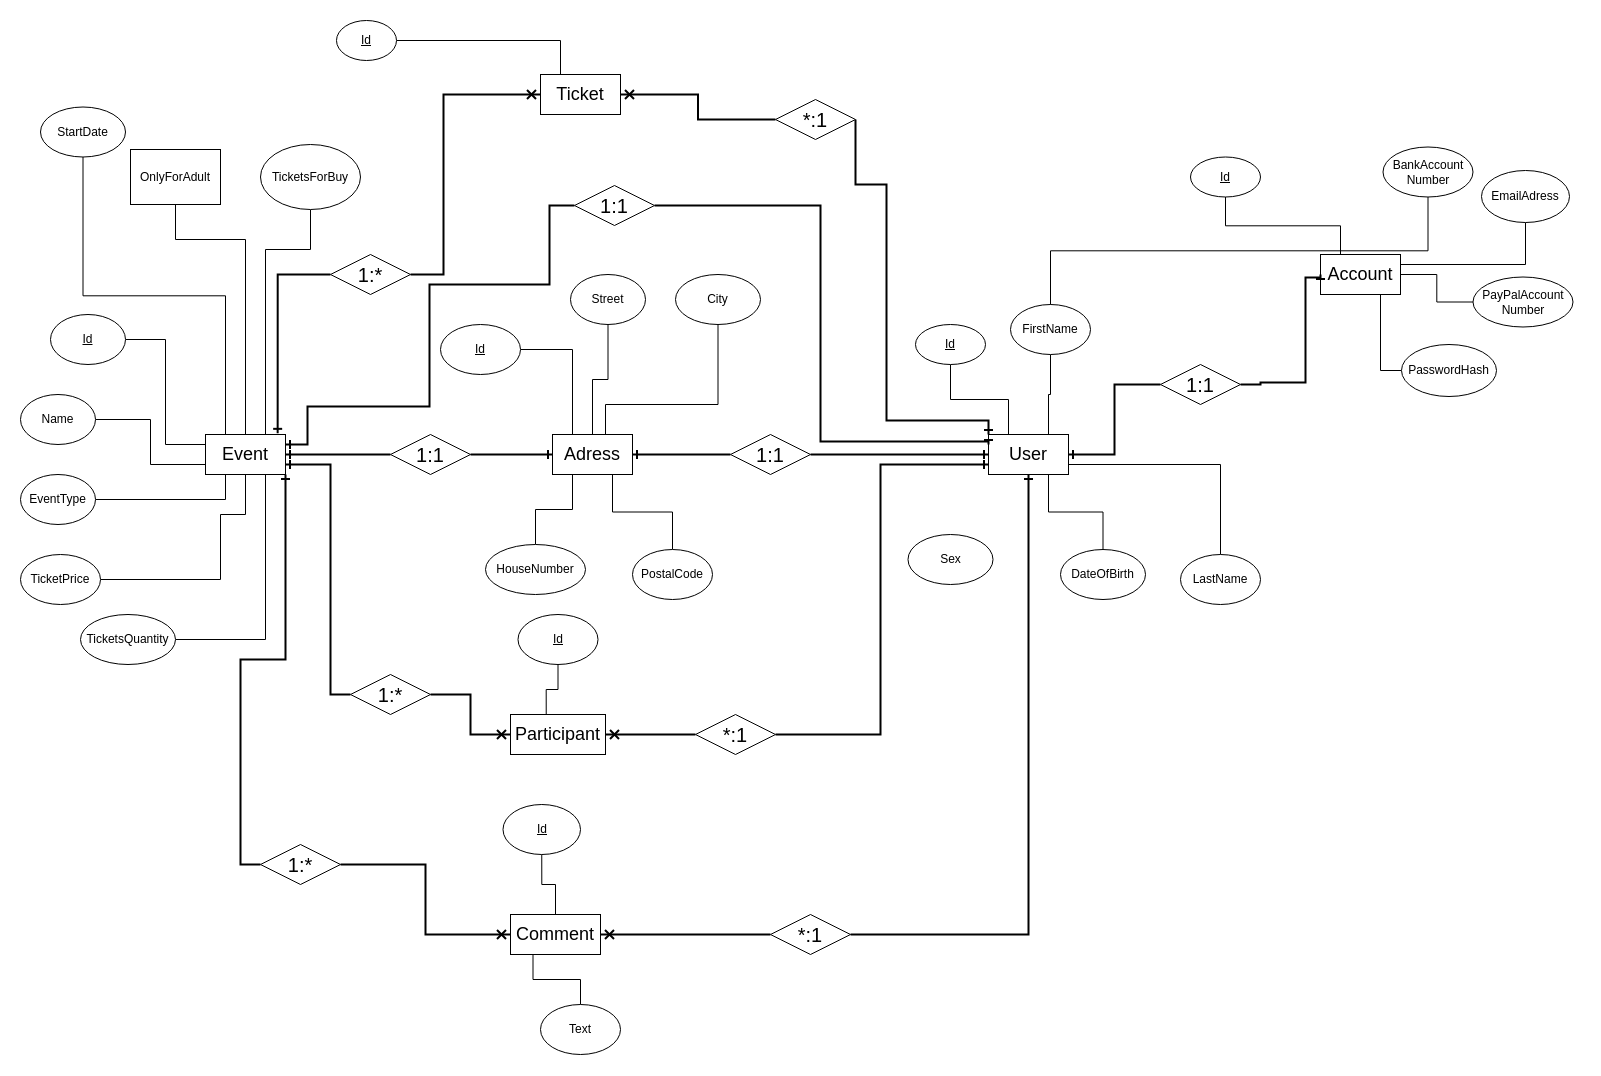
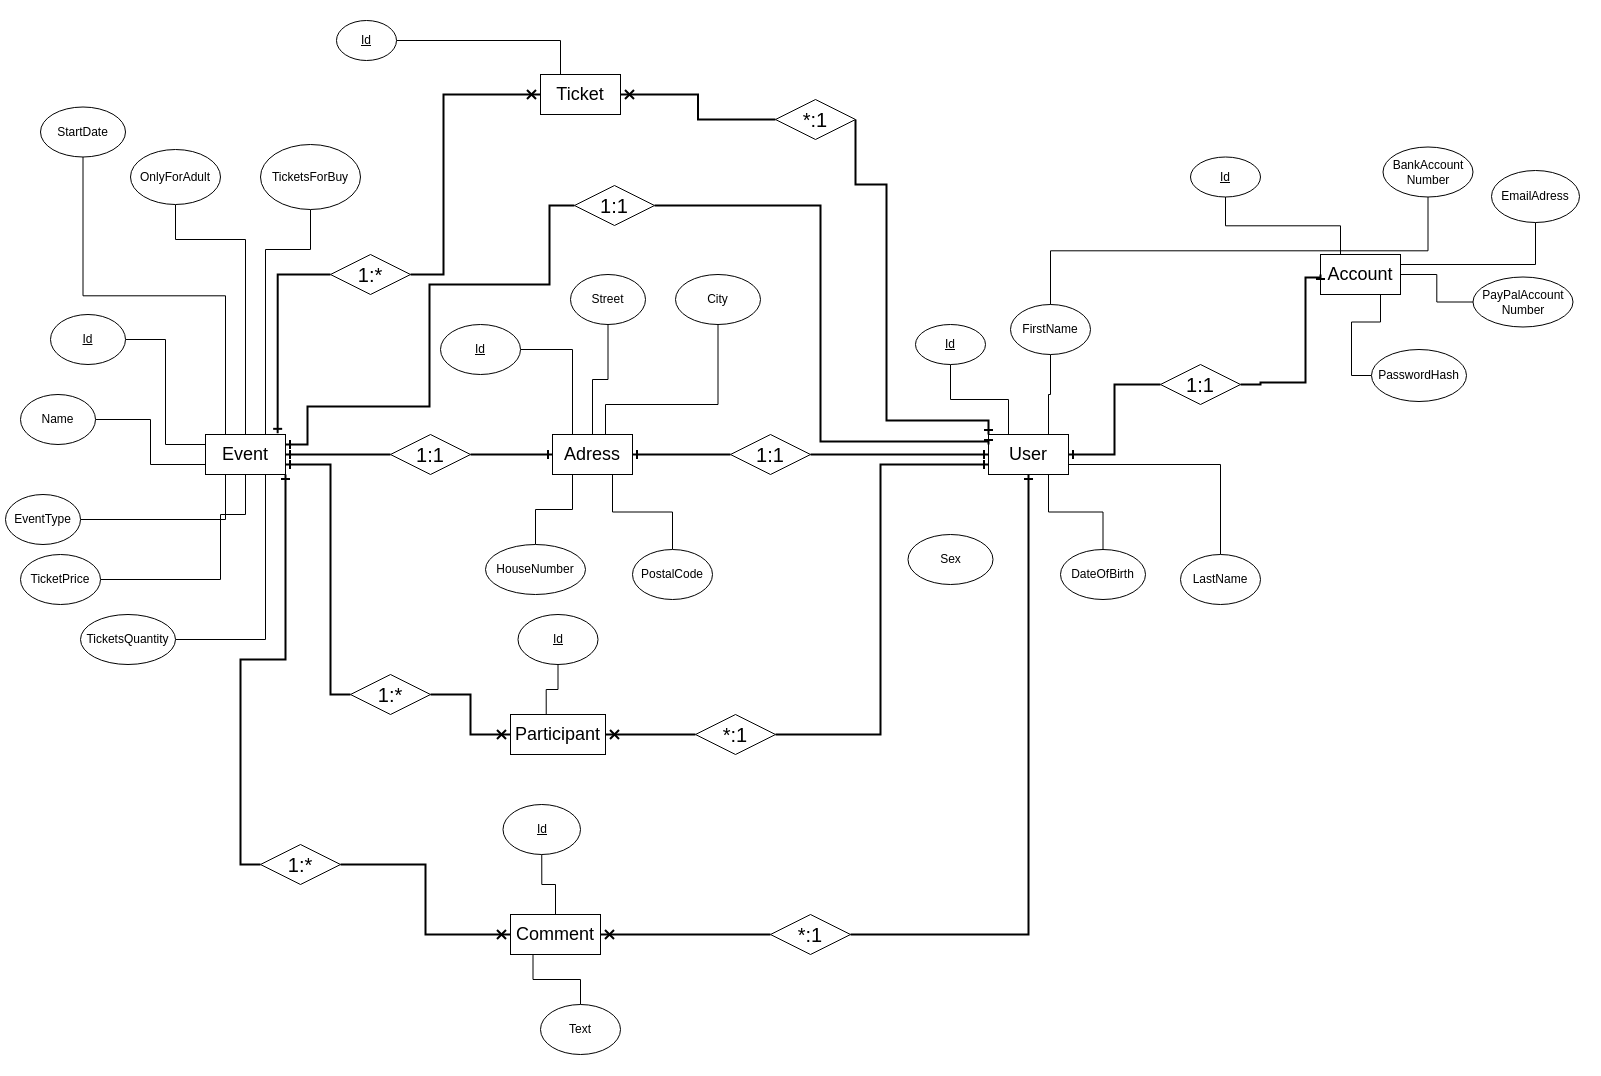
node "OnlyForAdult": shape rectangle -> ellipse
node "EmailAdress": moved (1526, 197) -> (1536, 197)
node "PasswordHash": moved (1449, 371) -> (1419, 376)
node "EventType": moved (58, 500) -> (43, 520)
